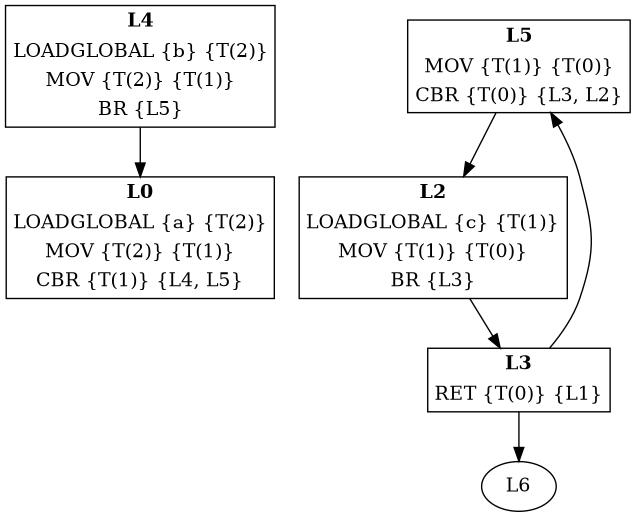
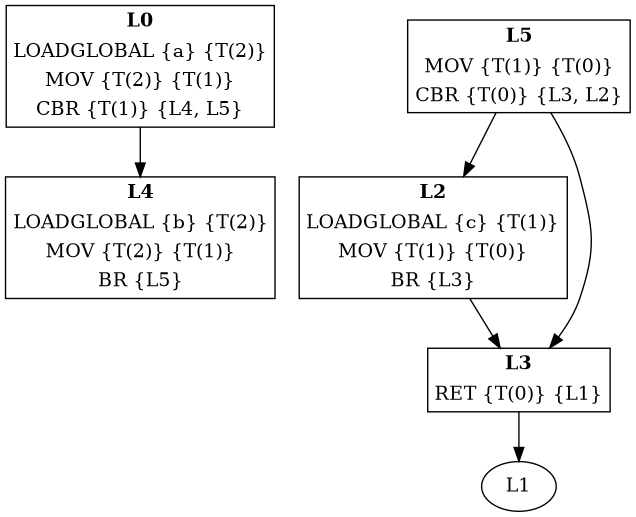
edge "L4" -> "L0": reversed
edge "L3" -> "L5": reversed
node "L6": label "L6" -> "L1"
